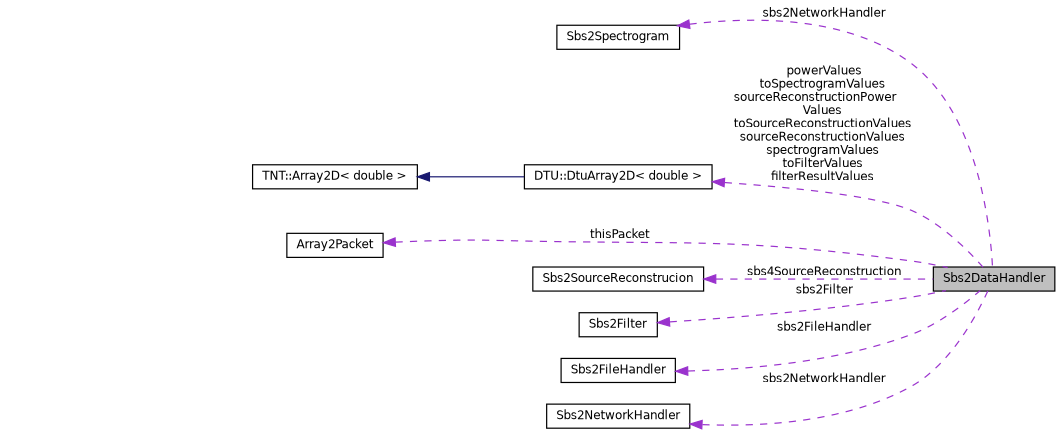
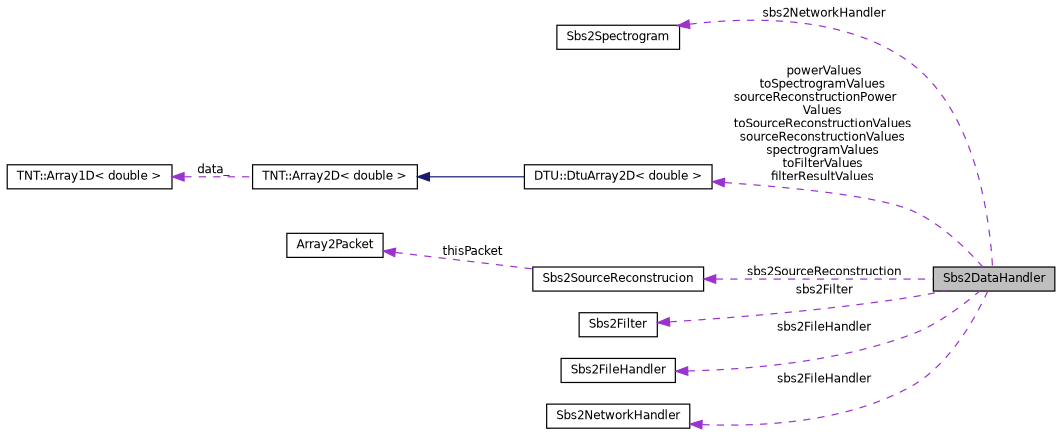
node "TNT::Array1D< double >": added
edge "Sbs2DataHandler" -> "Array2Packet": now "Sbs2SourceReconstrucion" -> "Array2Packet"
edge "Sbs2DataHandler" -> "Sbs2SourceReconstrucion": label " sbs4SourceReconstruction" -> " sbs2SourceReconstruction"
edge "Sbs2DataHandler" -> "Sbs2NetworkHandler": label " sbs2NetworkHandler" -> " sbs2FileHandler"
